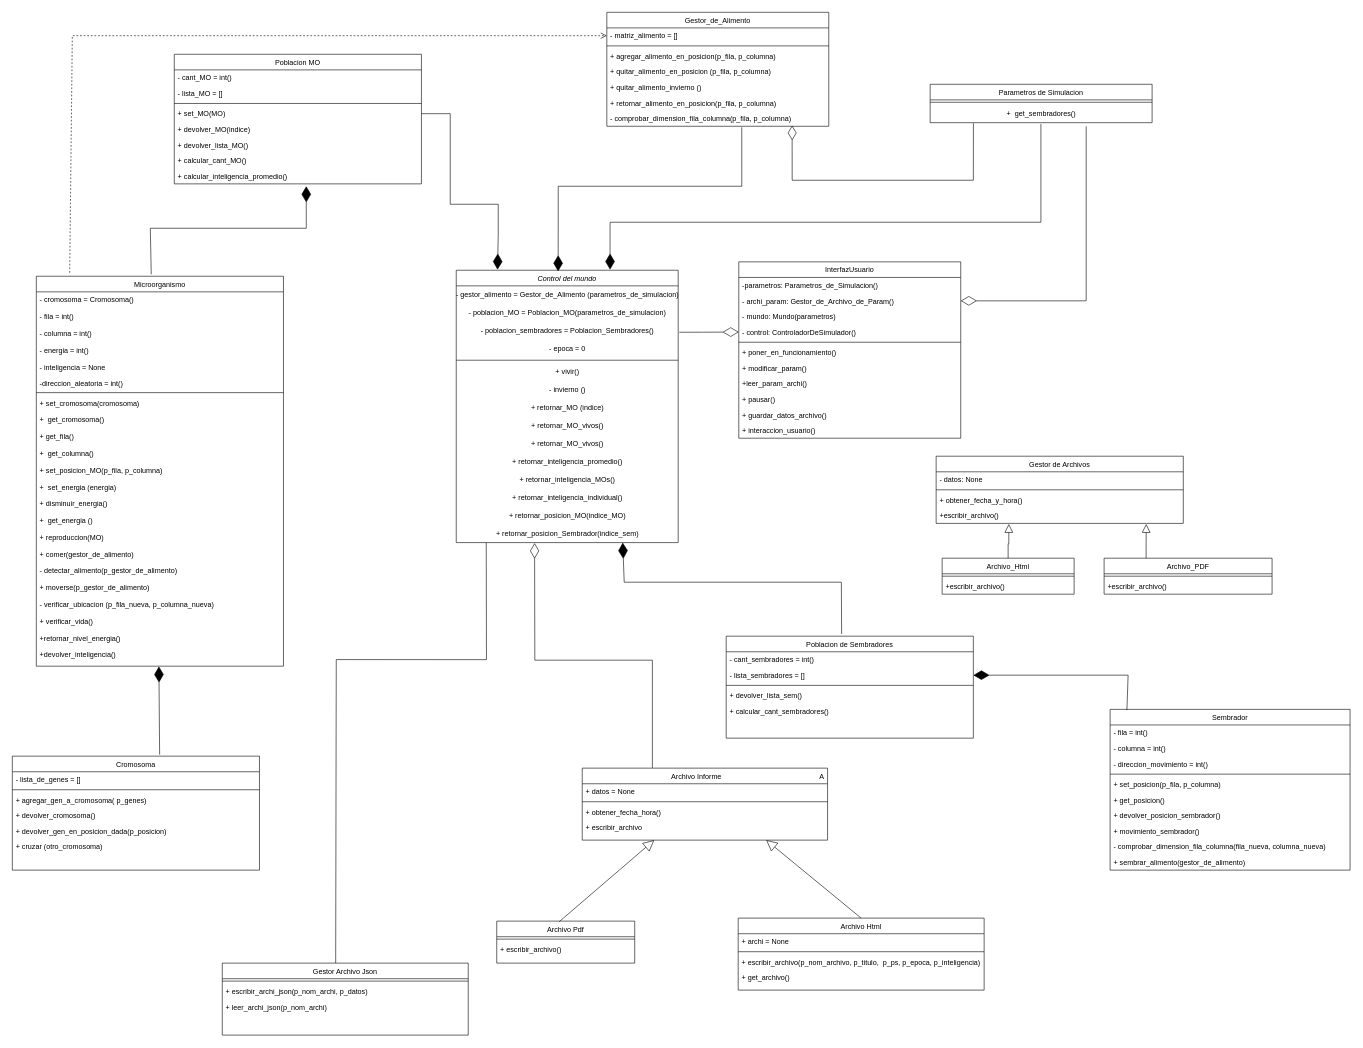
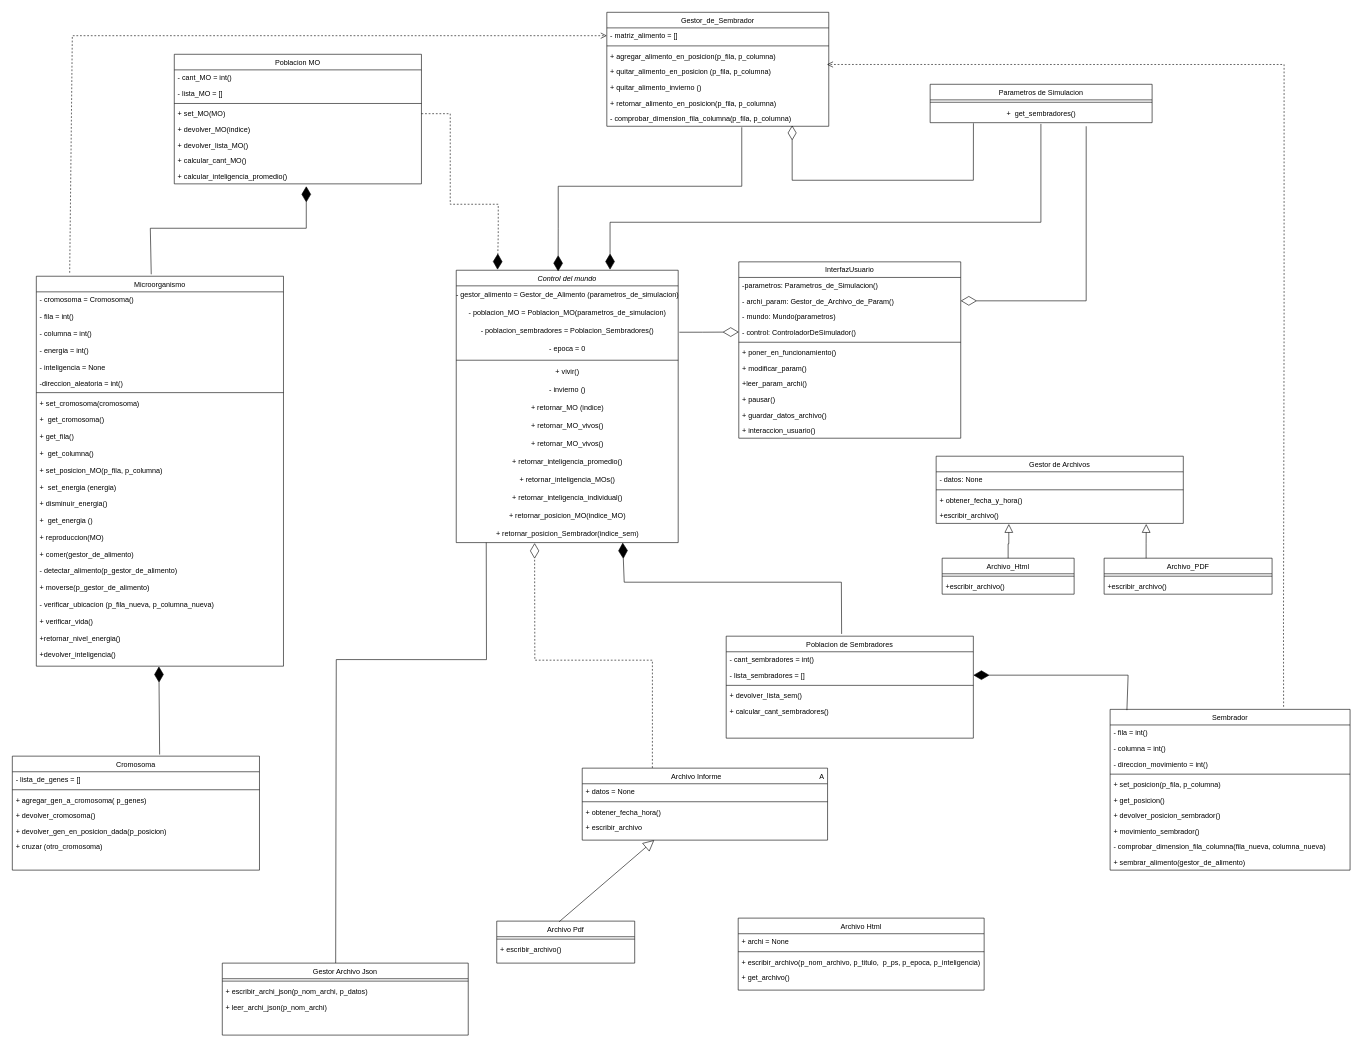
node "Gestor_de_Alimento": label "Gestor_de_Alimento" -> "Gestor_de_Sembrador"
edge "Sembrador" -> "+ quitar_alimento_en_posicion (p_fila, p_columna)": added
edge "+ set_MO(MO)" -> "Control del mundo": style solid -> dashed
edge "Archivo Informe A" -> "+ retornar_posicion_Sembrador(indice_sem)": style solid -> dashed
edge "Archivo Html" -> "Archivo Informe A": removed
